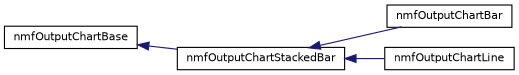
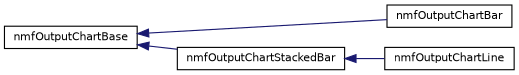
edge "nmfOutputChartBar" -> "nmfOutputChartStackedBar": now "nmfOutputChartBar" -> "nmfOutputChartBase"
